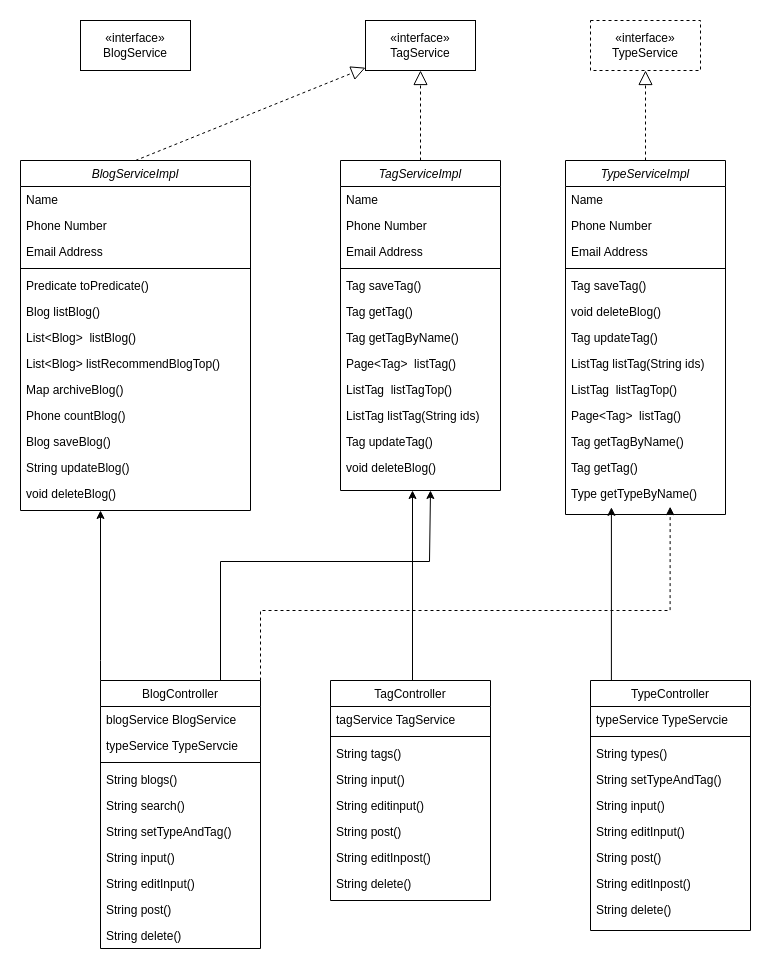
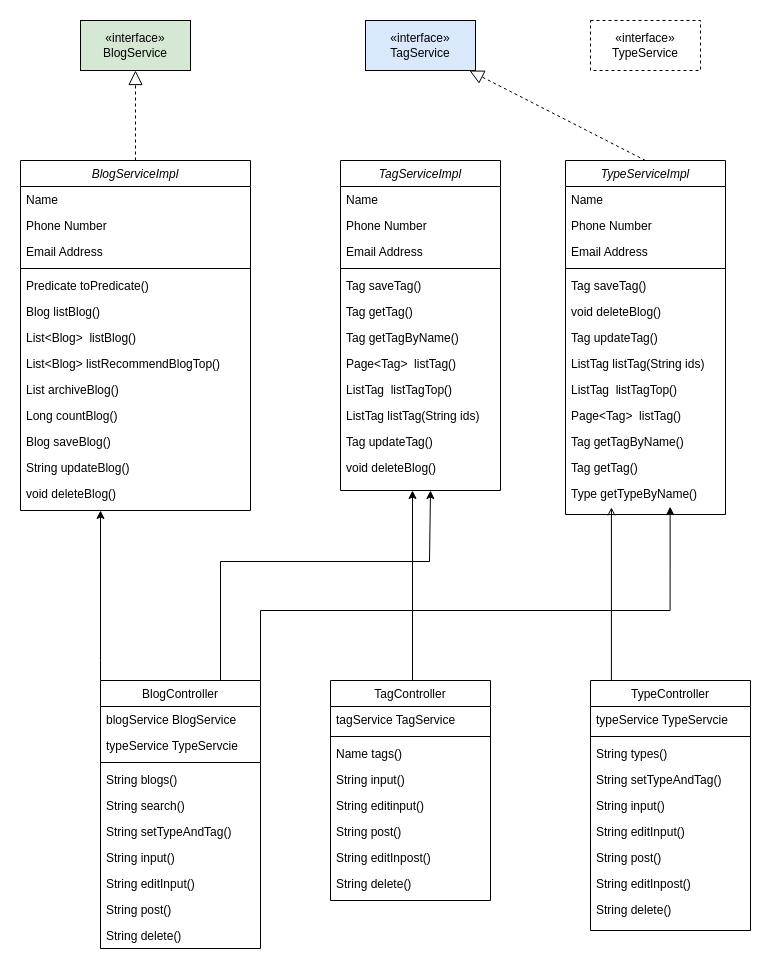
node "«interface» BlogService": fillcolor #ffffff -> #d5e8d4
node "«interface» TagService": fillcolor #ffffff -> #dae8fc
edge "BlogServiceImpl" -> "«interface» TagService": now "BlogServiceImpl" -> "«interface» BlogService"
edge "TagServiceImpl" -> "«interface» TagService": removed
edge "TypeServiceImpl" -> "«interface» TypeService": now "TypeServiceImpl" -> "«interface» TagService"
node "Map archiveBlog()": label "Map archiveBlog()" -> "List archiveBlog()"
node "Phone countBlog()": label "Phone countBlog()" -> "Long countBlog()"
edge "BlogController" -> "Type getTypeByName()": style dashed -> solid
edge "TypeController" -> "Type getTypeByName()": arrowhead classic -> open
node "String tags()": label "String tags()" -> "Name tags()"
